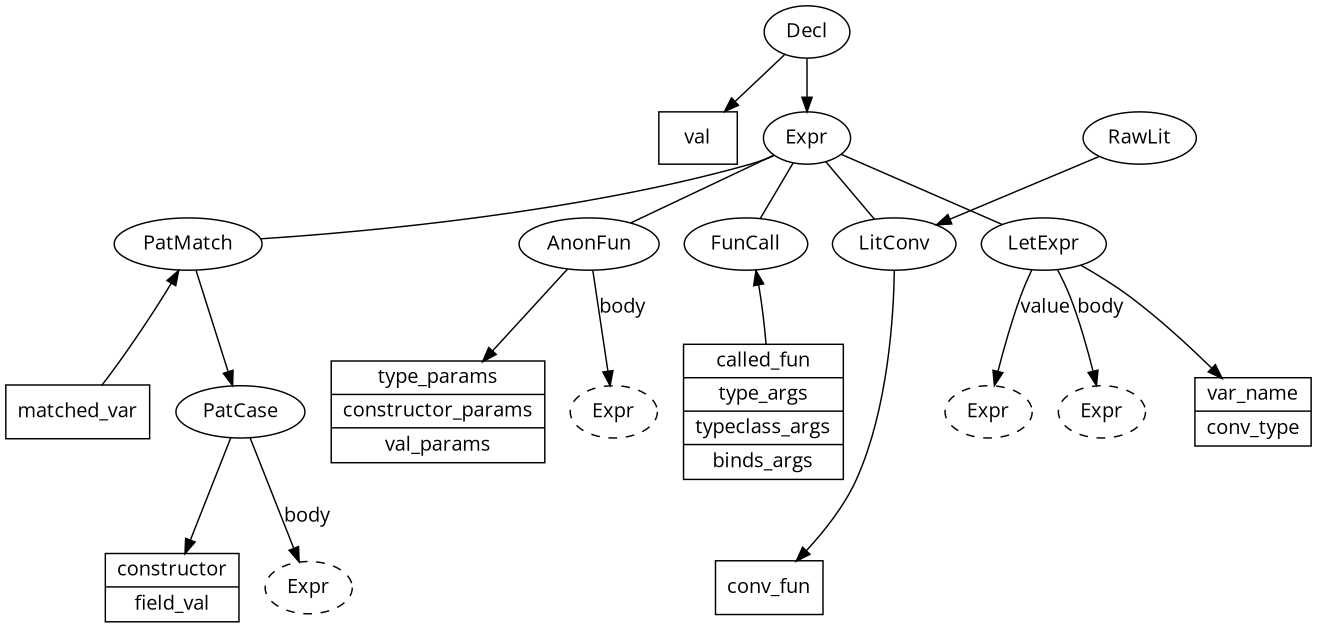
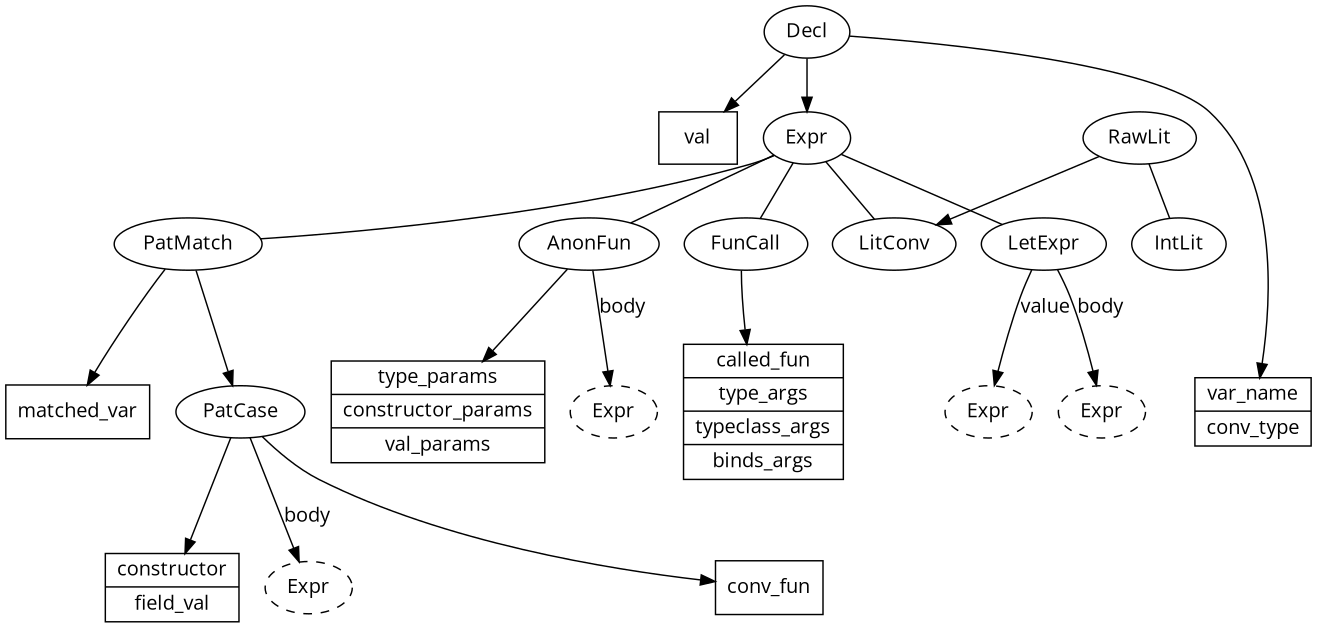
node "IntLit": added
edge "LetExpr" -> "var_name": now "Decl" -> "var_name"
edge "called_fun" -> "FunCall": reversed
edge "matched_var" -> "PatMatch": reversed
edge "LitConv" -> "conv_fun": now "PatCase" -> "conv_fun"
